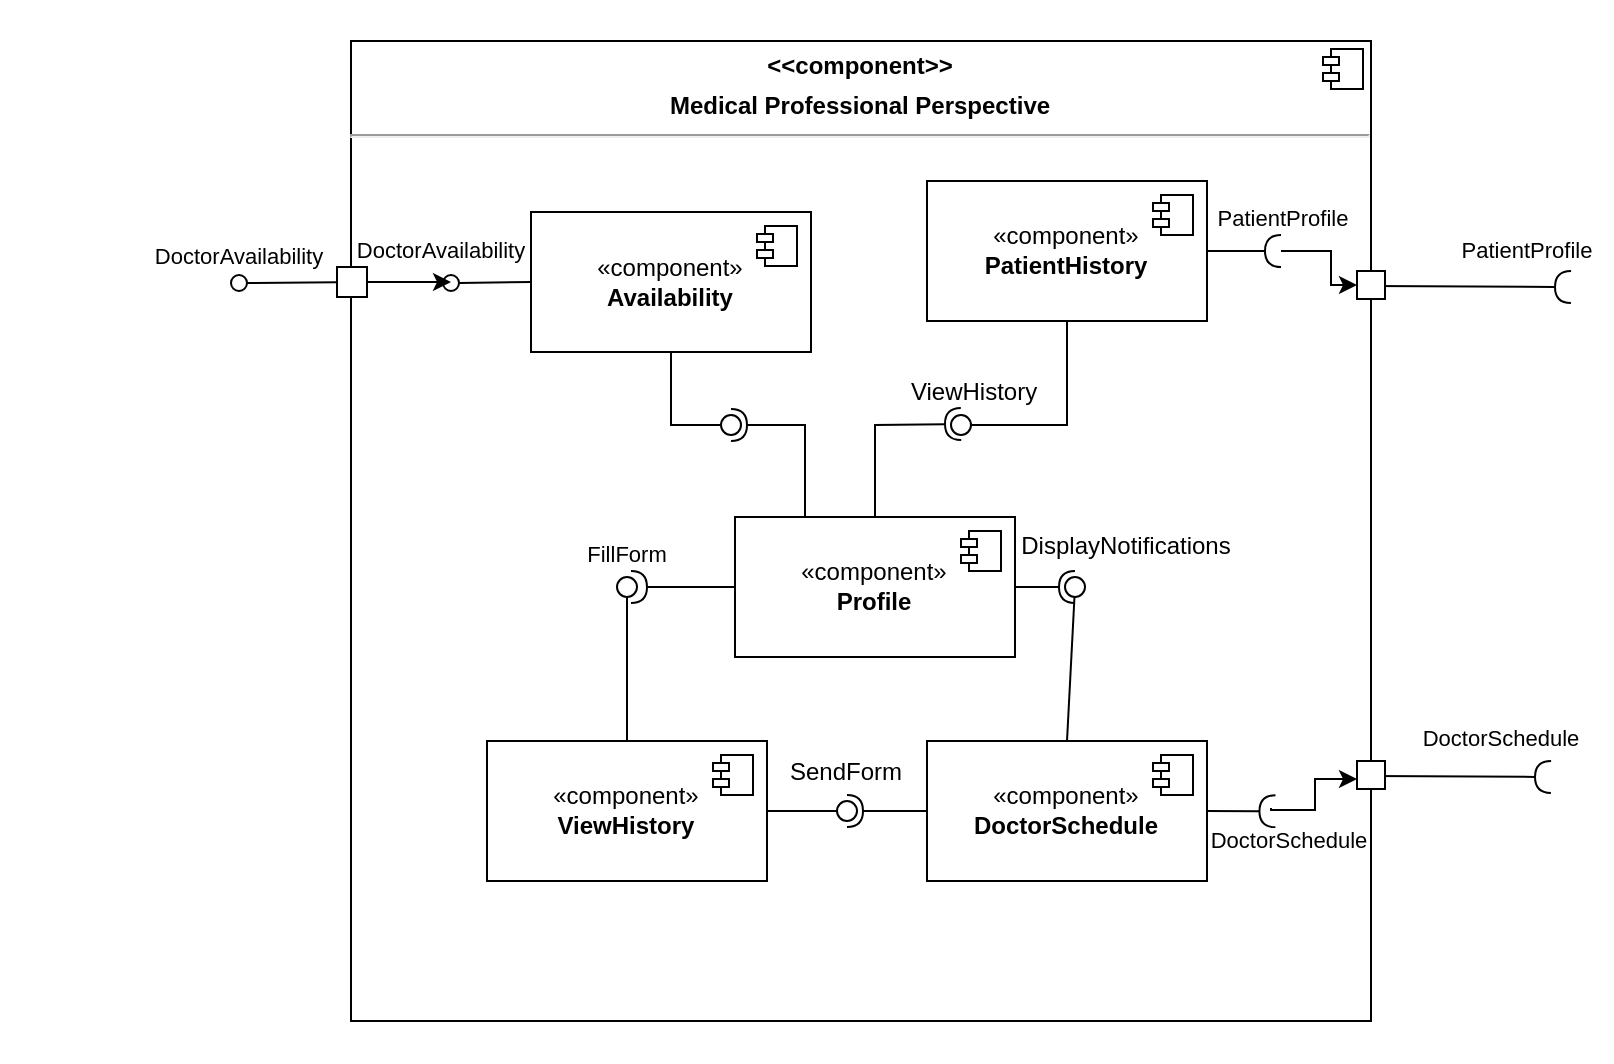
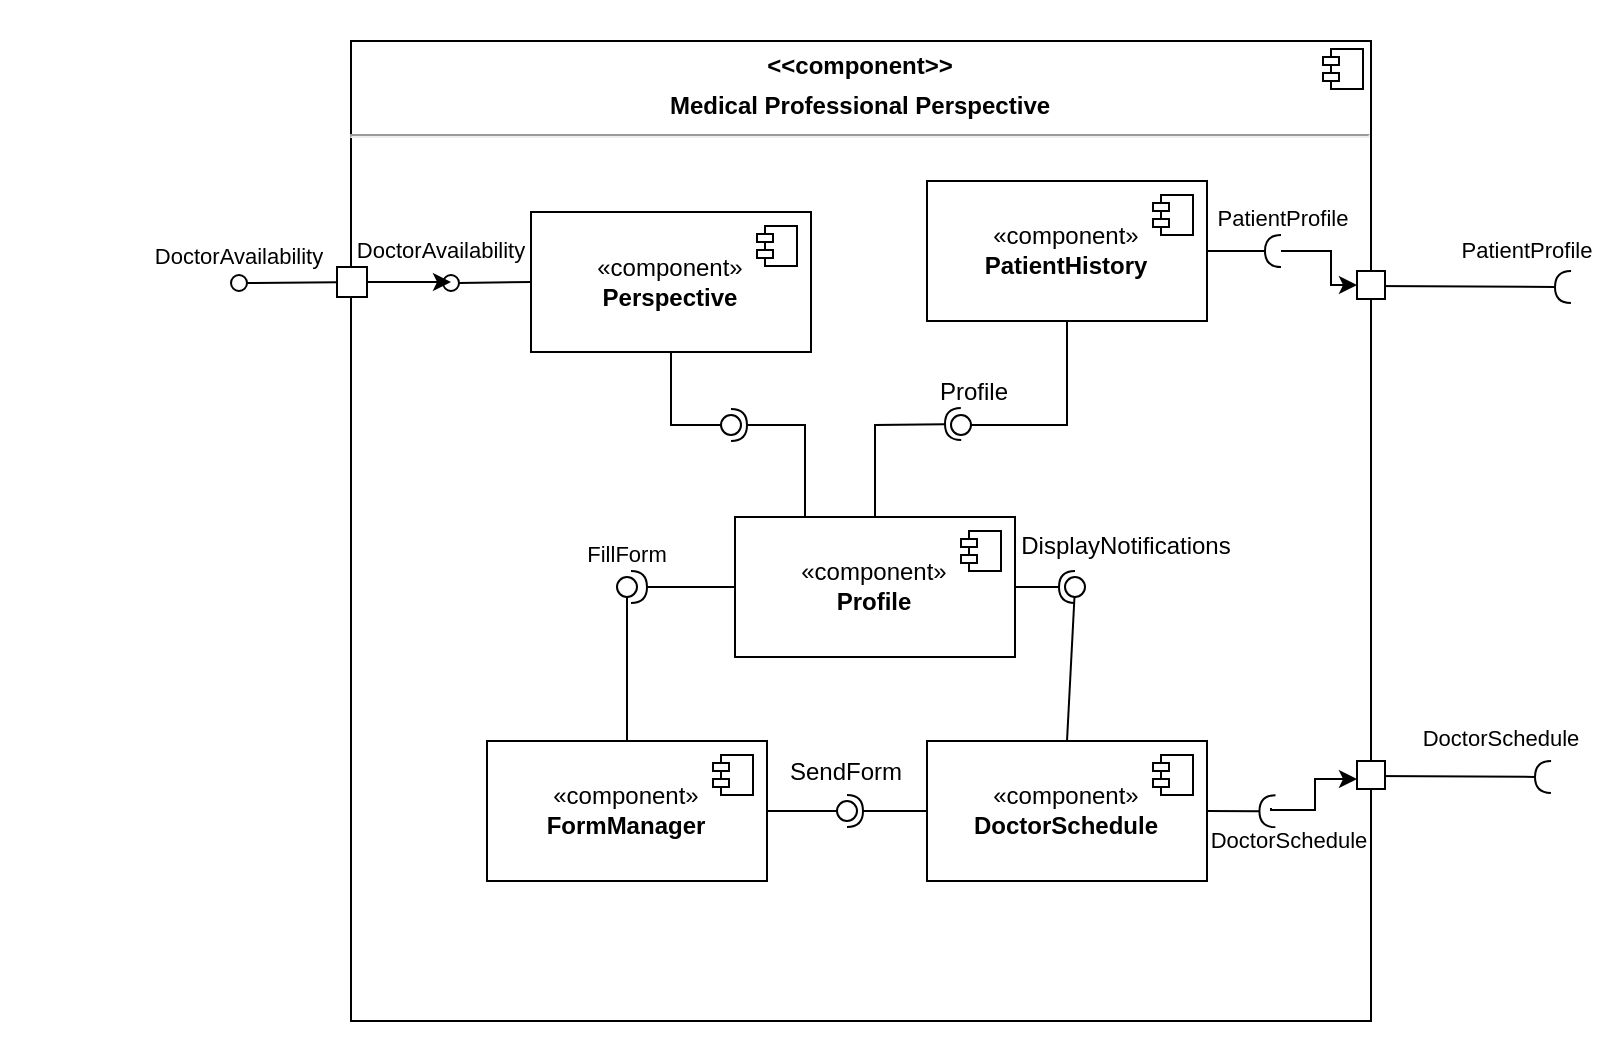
node "«component» Availability": label "«component» Availability" -> "«component» Perspective"
node "ViewHistory": label "ViewHistory" -> "Profile"
node "«component» ViewHistory": label "«component» ViewHistory" -> "«component» FormManager"
